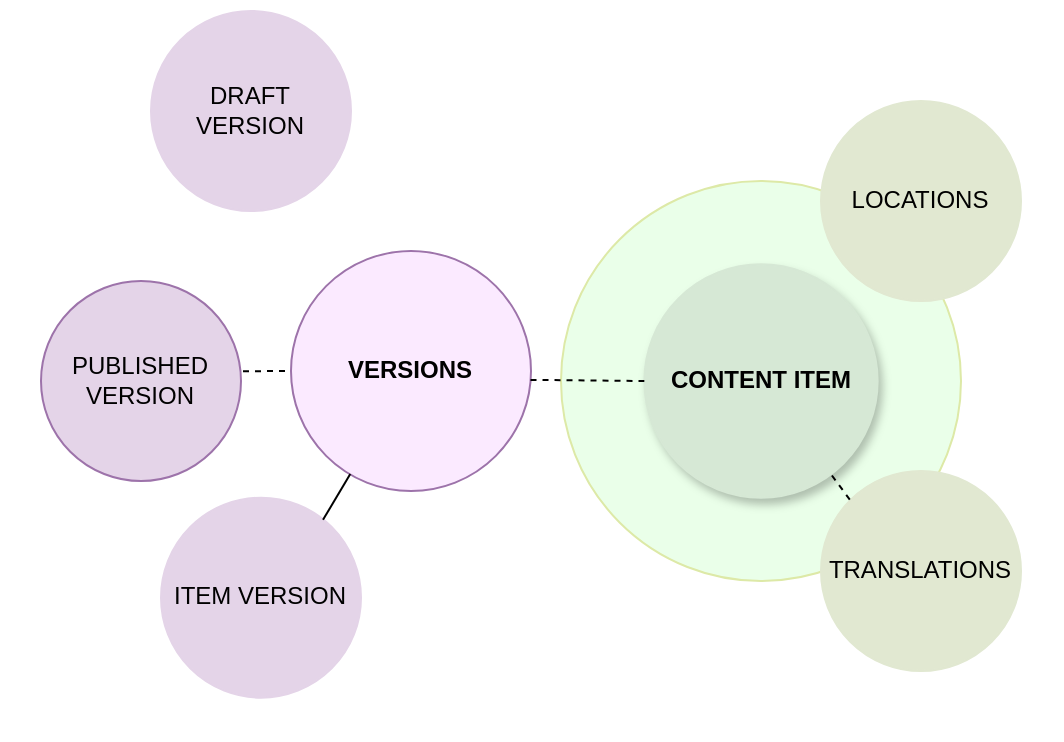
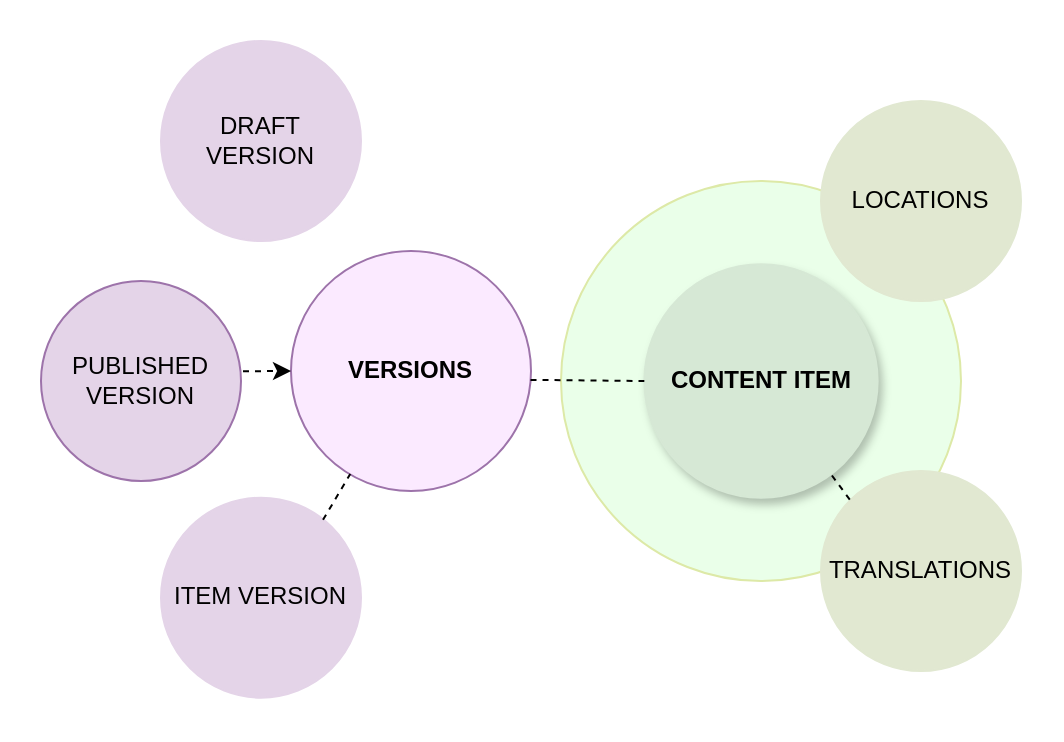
node "DRAFT VERSION": moved (251, 111) -> (261, 141)
edge "VERSIONS" -- "PUBLISHED VERSION": arrowhead none -> classic
edge "VERSIONS" -- "ITEM VERSION": style solid -> dashed
